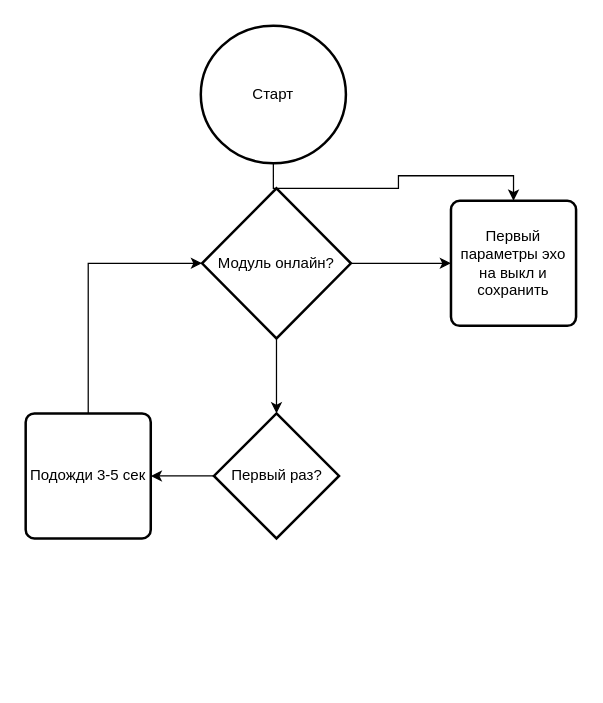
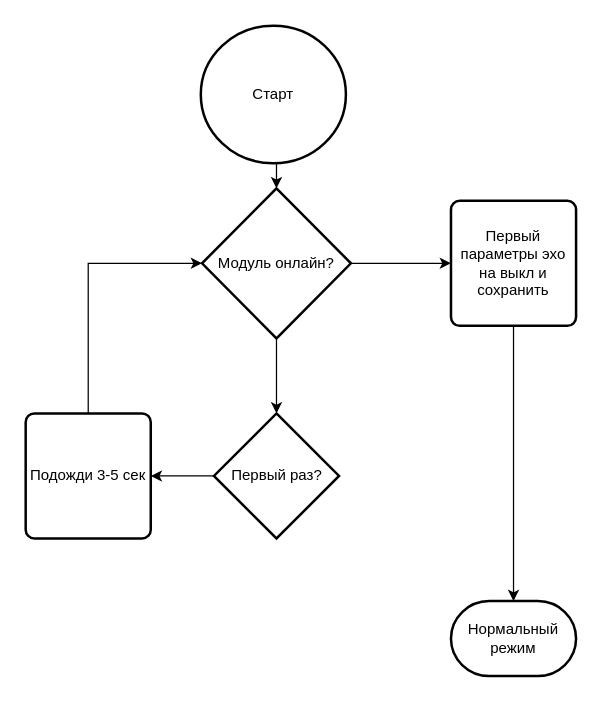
edge "Старт" -> "Первый параметры эхо на выкл и сохранить": now "Старт" -> "Модуль онлайн?"
edge "Первый параметры эхо на выкл и сохранить" -> "Нормальный режим": added
node "Нормальный режим": added
